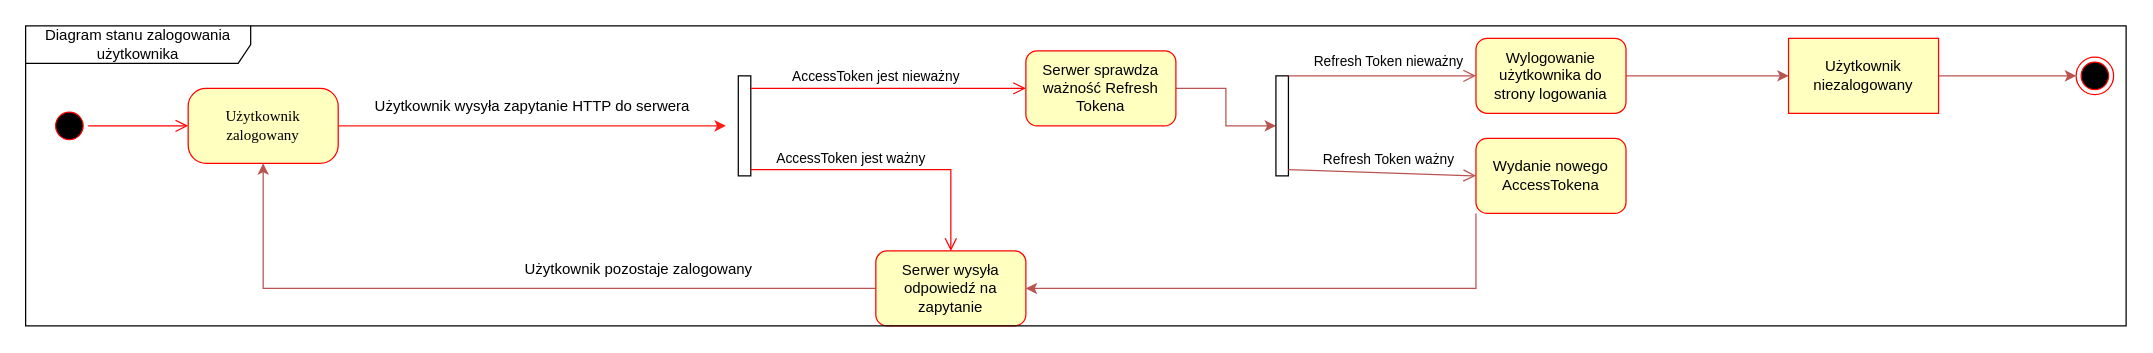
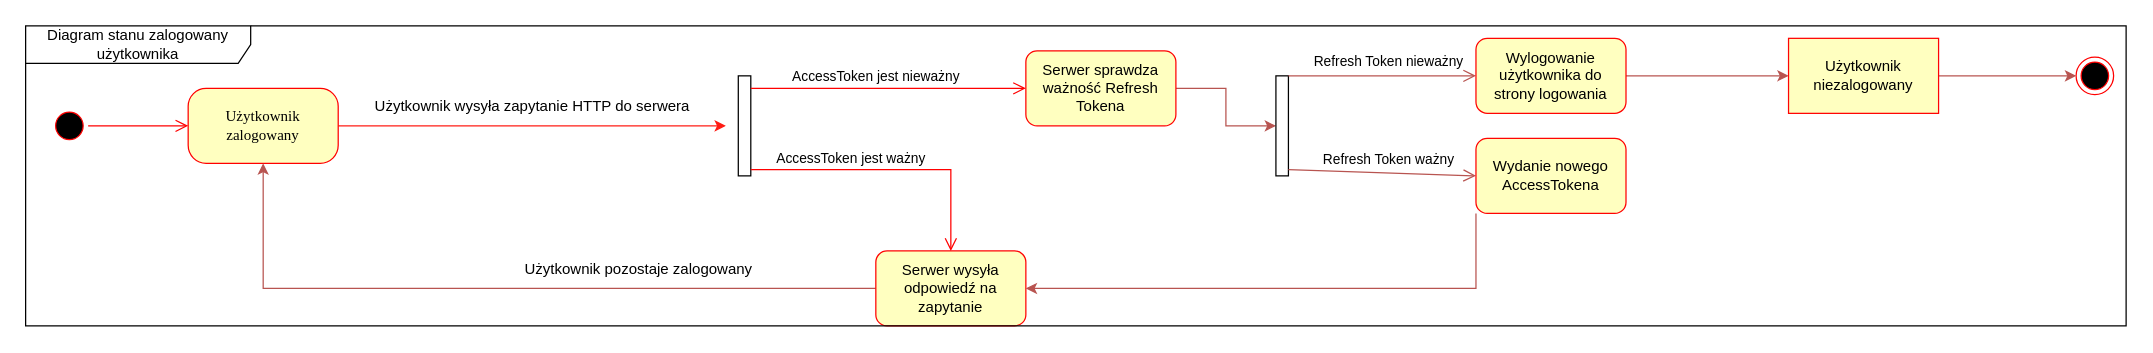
node "Diagram stanu zalogowania użytkownika": label "Diagram stanu zalogowania użytkownika" -> "Diagram stanu zalogowany użytkownika"
